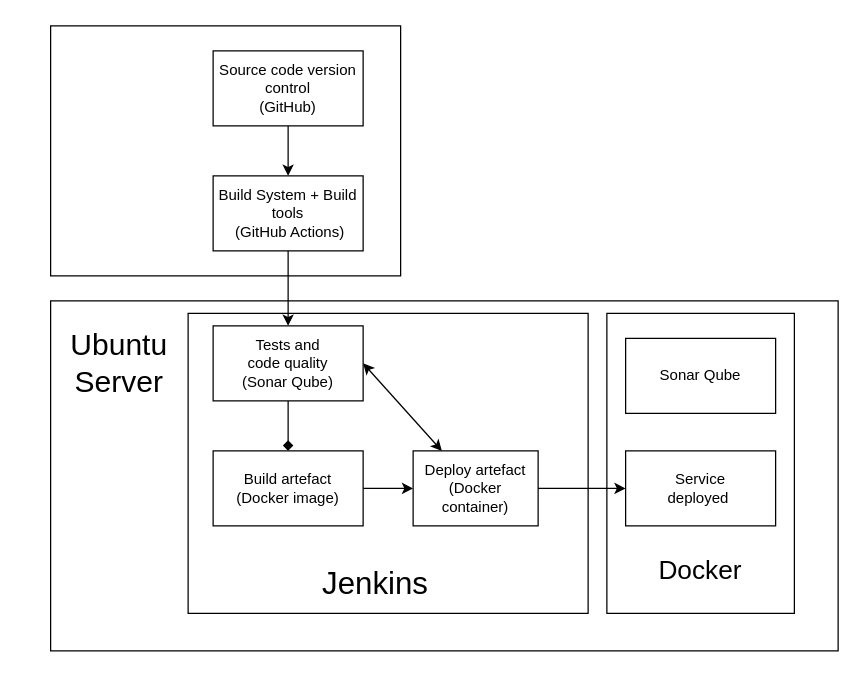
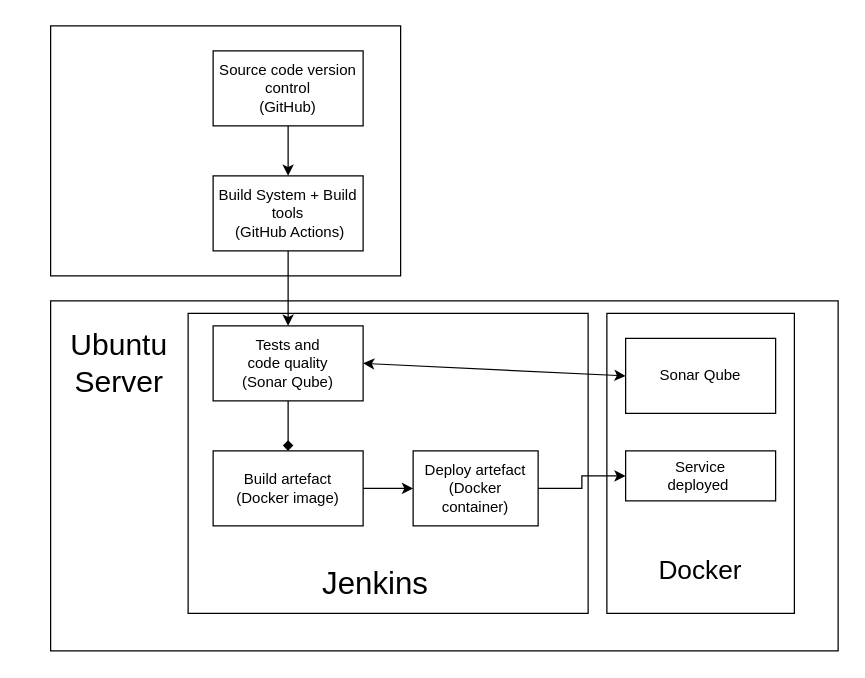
edge "Tests and code quality (Sonar Qube)" -- "Deploy artefact (Docker container)": now "Tests and code quality (Sonar Qube)" -- "Sonar Qube"
node "Service deployed": size 150x75 -> 150x50
